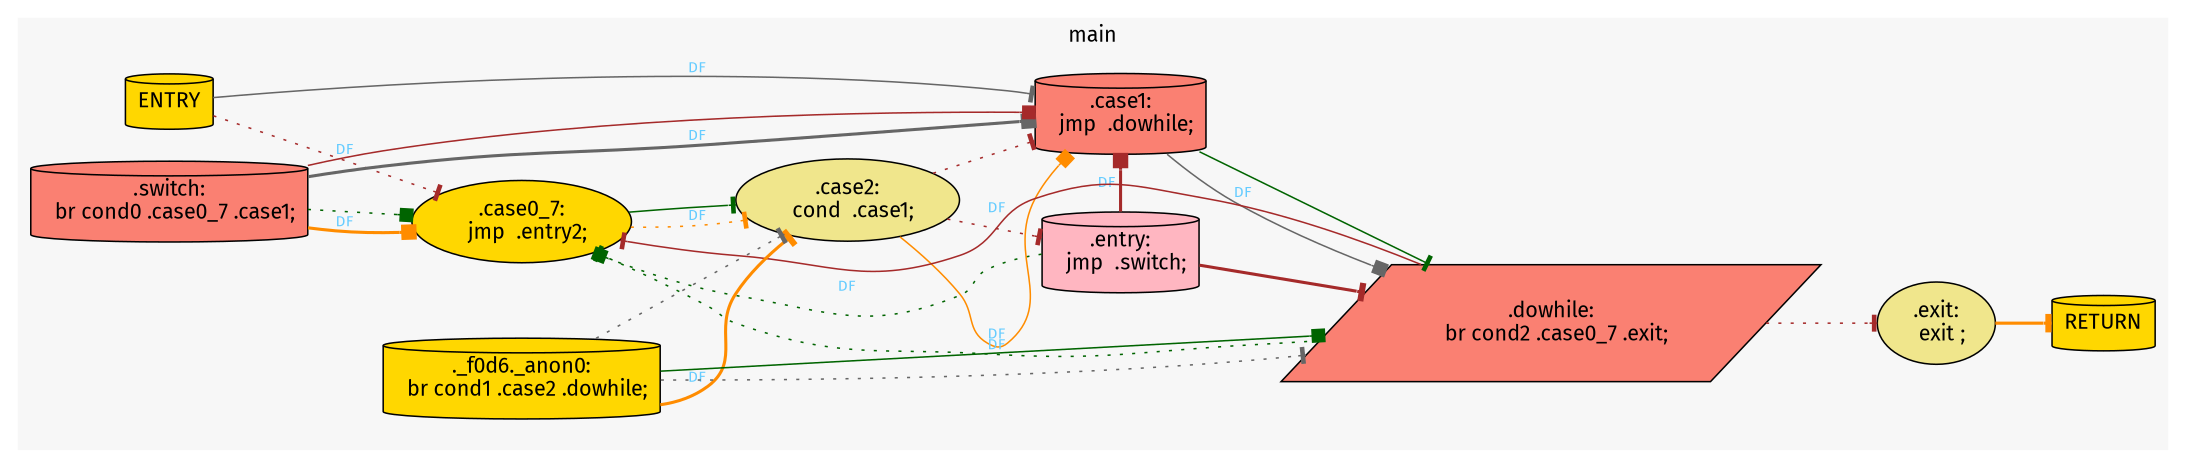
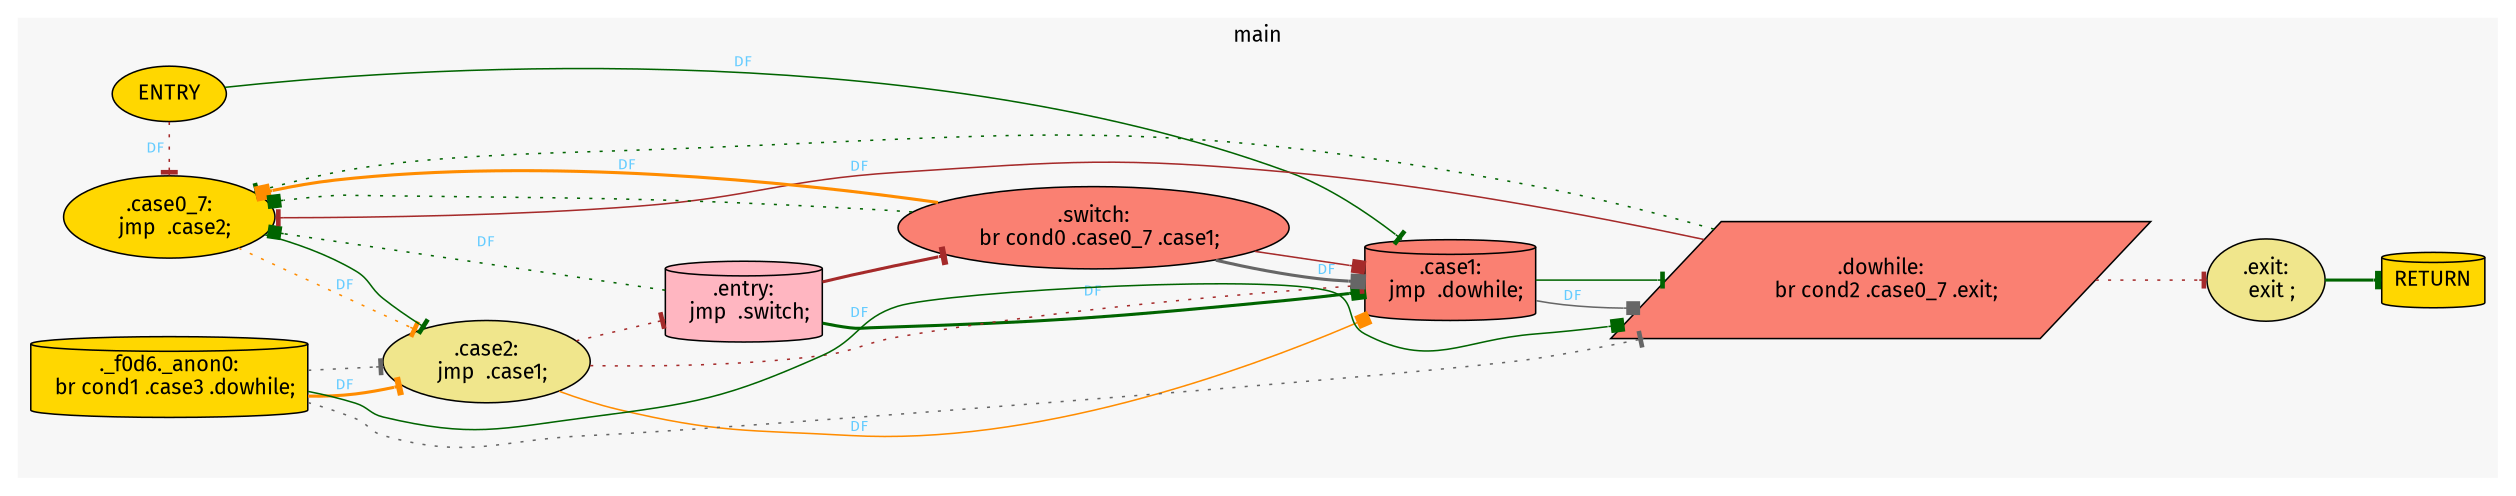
edge "ENTRY" -> ".case1: jmp  .dowhile;": color gray40 -> darkgreen
node "ENTRY": shape cylinder -> ellipse
edge ".entry: jmp  .switch;" -> ".case1: jmp  .dowhile;": color brown -> darkgreen
node ".case2: cond  .case1;": label ".case2: cond  .case1;" -> ".case2: jmp  .case1;"
node ".switch: br cond0 .case0_7 .case1;": shape cylinder -> ellipse
node ".case0_7: jmp  .entry2;": label ".case0_7: jmp  .entry2;" -> ".case0_7: jmp  .case2;"
edge ".entry: jmp  .switch;" -> ".dowhile: br cond2 .case0_7 .exit;": now ".entry: jmp  .switch;" -> ".switch: br cond0 .case0_7 .case1;"
edge ".exit: exit ;" -> "RETURN": color darkorange -> darkgreen
node "._f0d6._anon0: br cond1 .case2 .dowhile;": label "._f0d6._anon0: br cond1 .case2 .dowhile;" -> "._f0d6._anon0: br cond1 .case3 .dowhile;"
